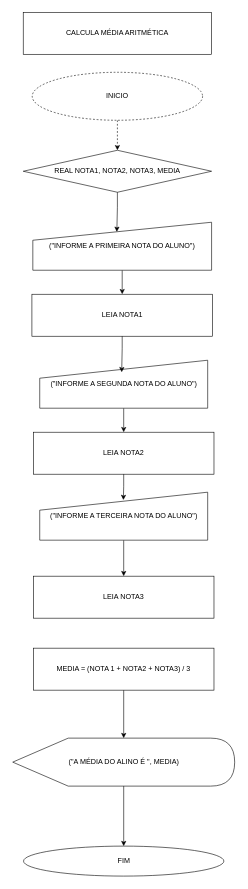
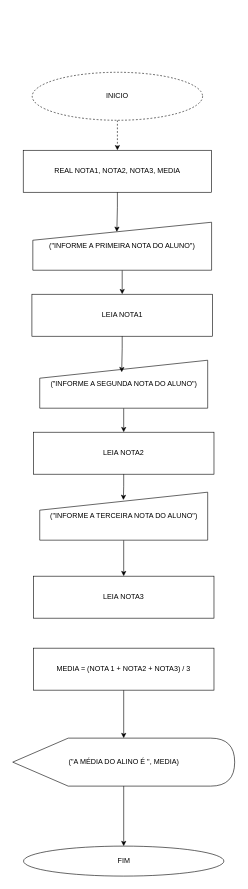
node "CALCULA MÉDIA ARITMÉTICA": removed
node "REAL NOTA1, NOTA2, NOTA3, MEDIA": shape diamond -> rectangle
